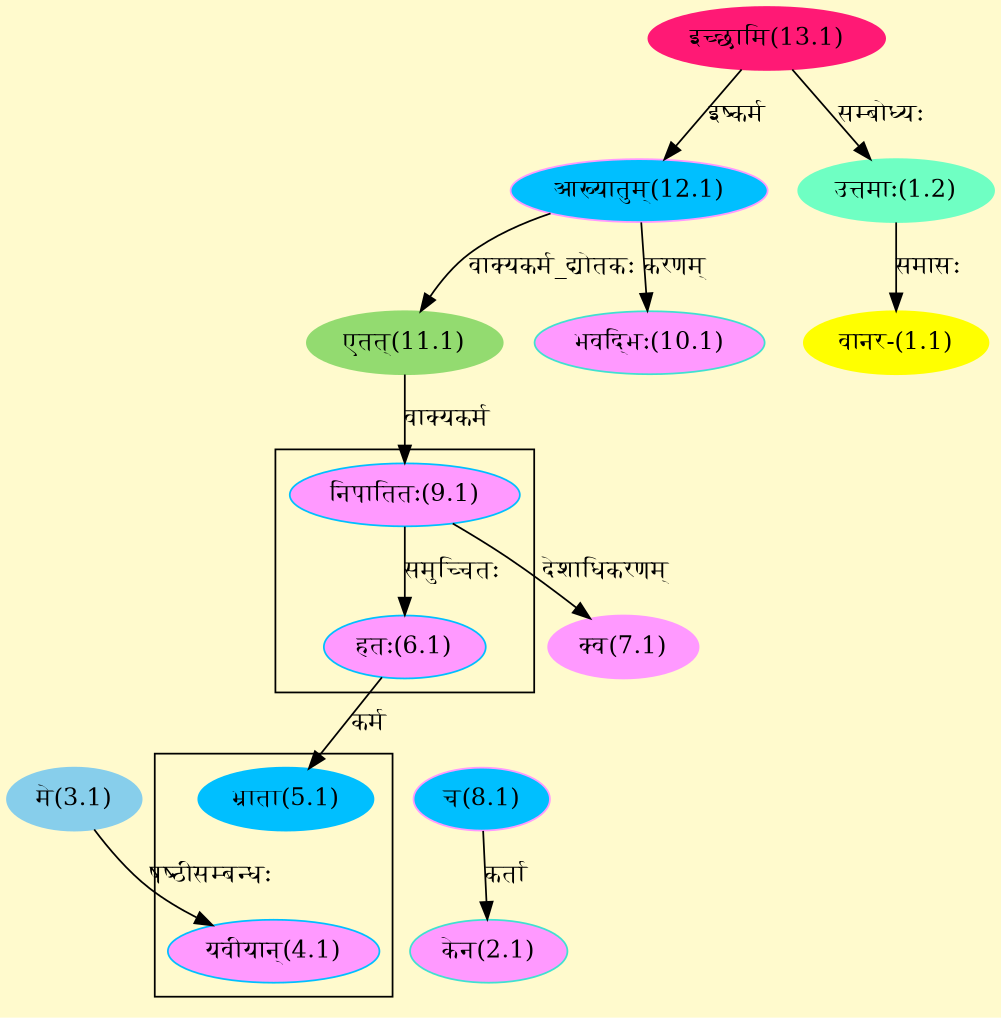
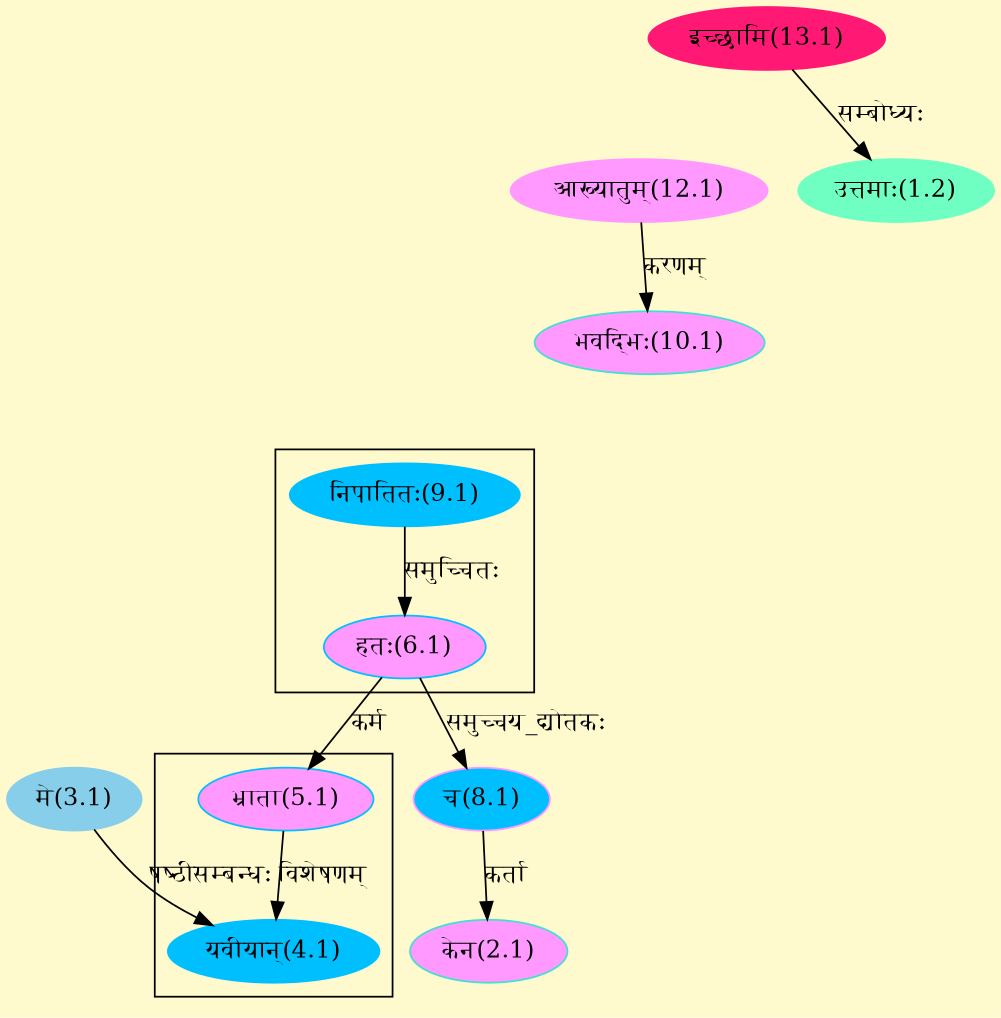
edge "इच्छामि(13.1)" -> "आख्यातुम्(12.1)": removed, label "इष्कर्म"
node "आख्यातुम्(12.1)": fillcolor #00bfff -> #ff99ff
node "एतत्(11.1)": removed
node "वानर-(1.1)": removed
node "निपातितः(9.1)": fillcolor #ff99ff -> #00bfff
node "क्व(7.1)": removed
edge "हतः(6.1)" -> "च(8.1)": added, label "समुच्चय_द्योतकः"
node "भ्राता(5.1)": fillcolor #00bfff -> #ff99ff
edge "भ्राता(5.1)" -> "यवीयान्(4.1)": added, label "विशेषणम्"
node "यवीयान्(4.1)": fillcolor #ff99ff -> #00bfff
